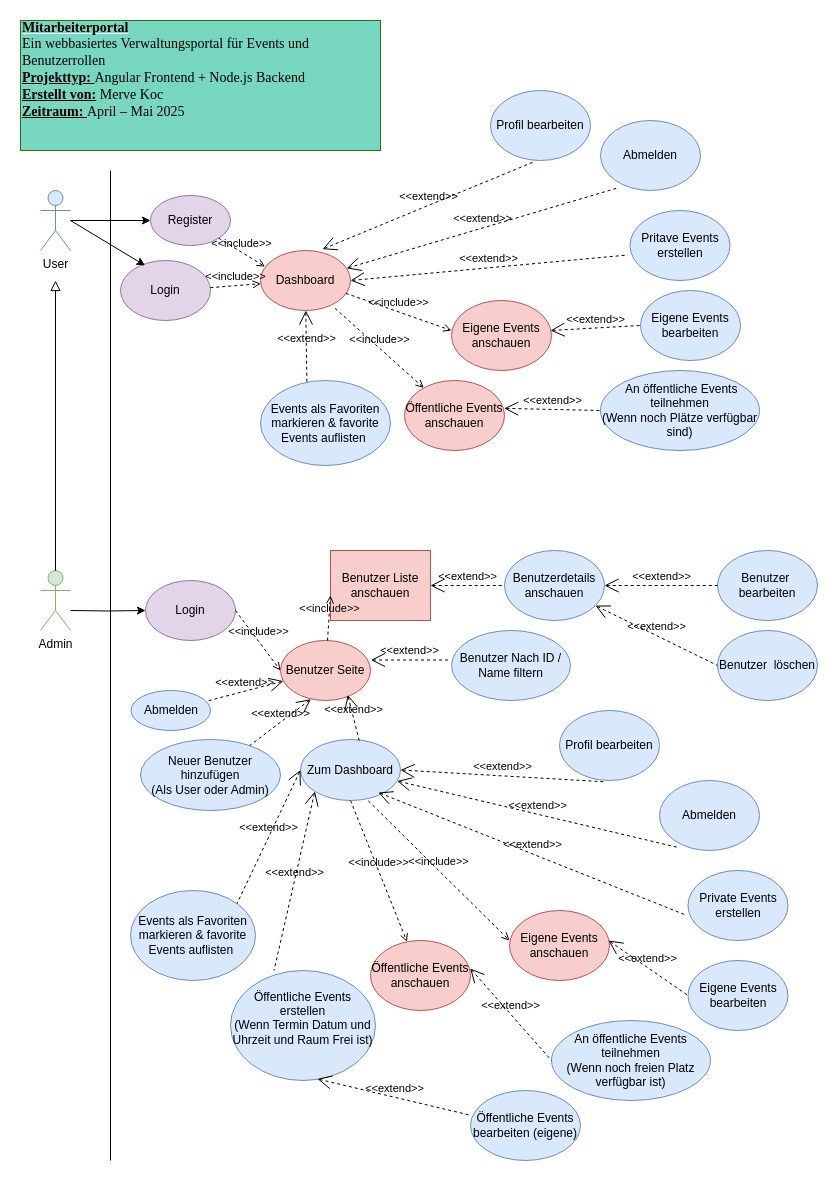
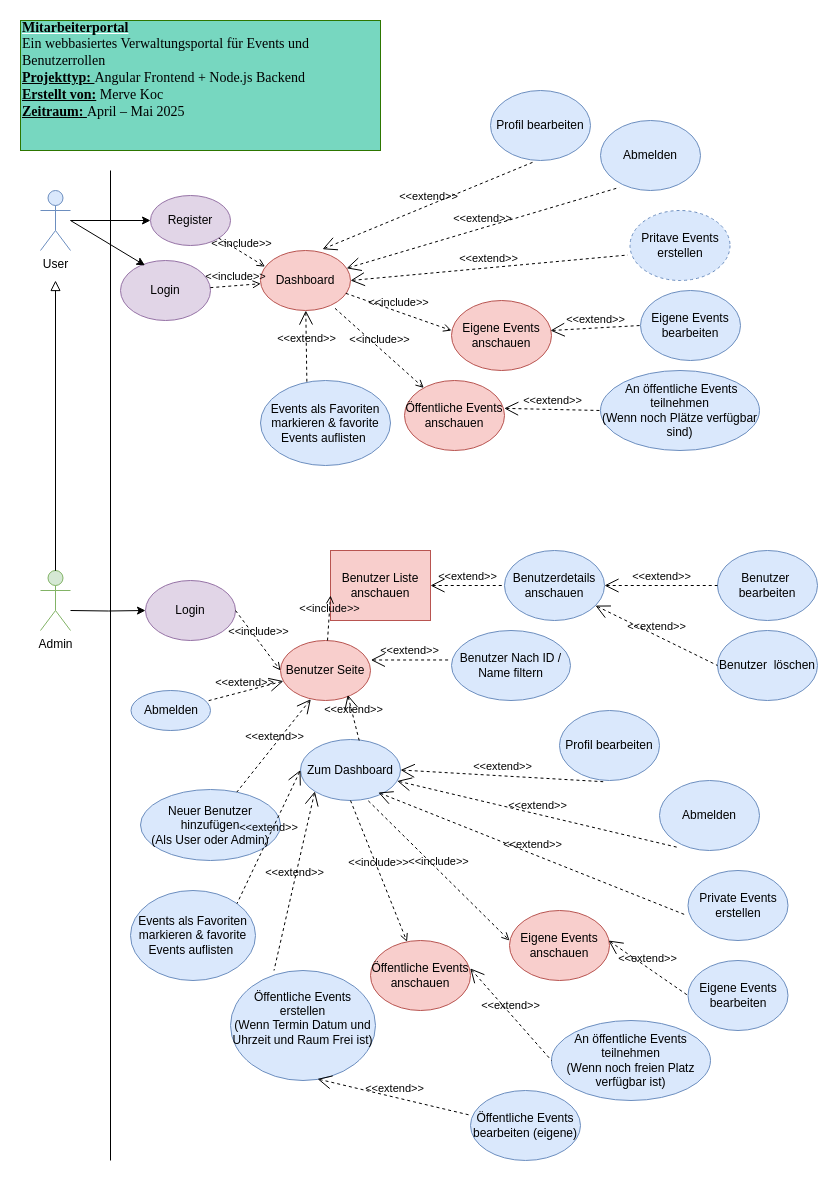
node "Pritave Events erstellen": style solid -> dashed
node "Neuer Benutzer hinzufügen (Als User oder Admin)": moved (211, 775) -> (211, 825)
